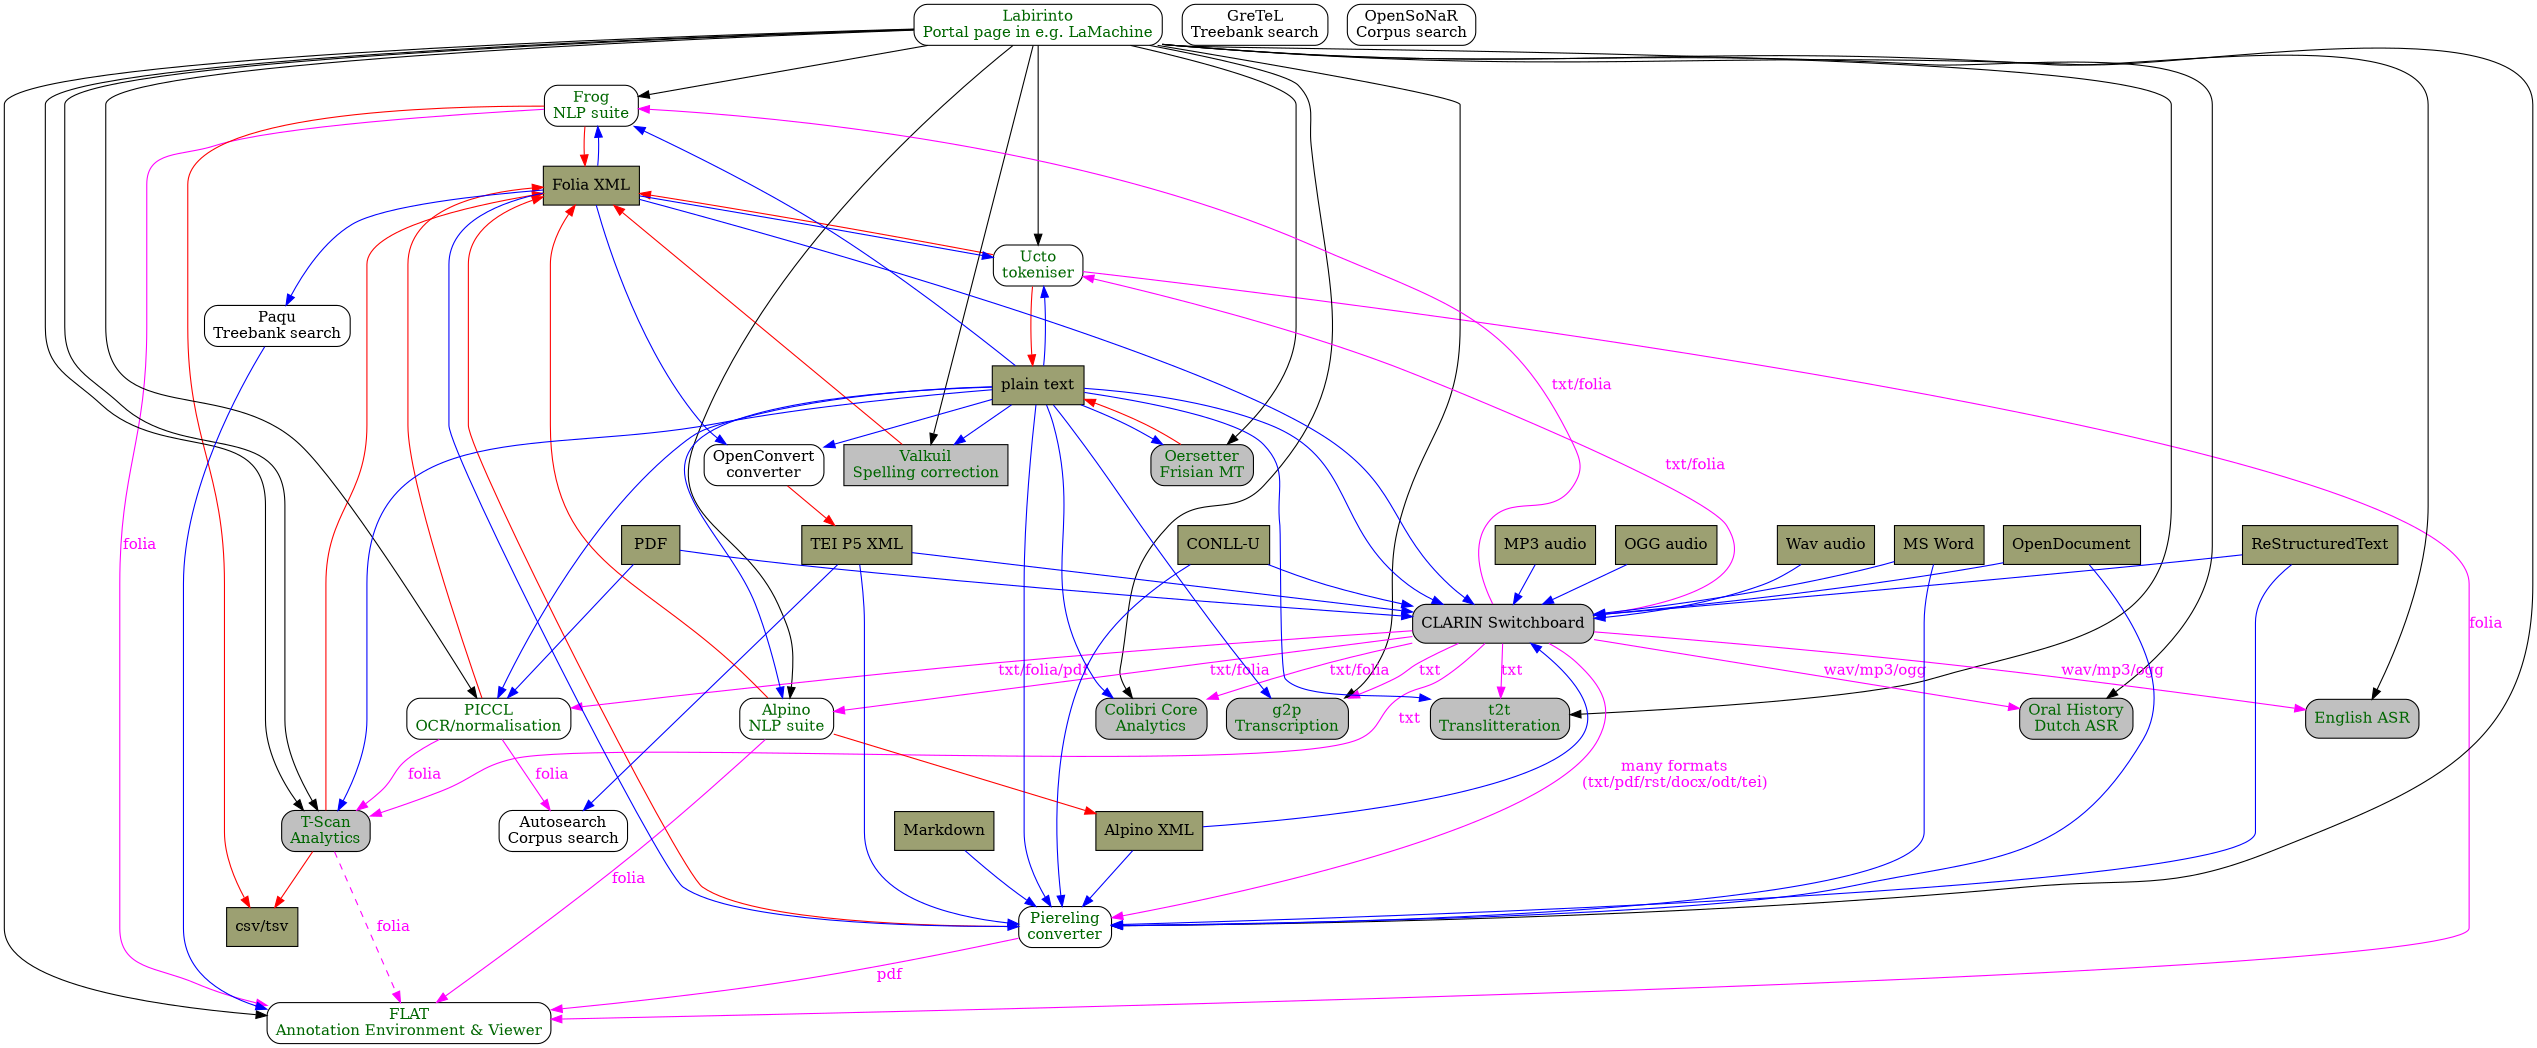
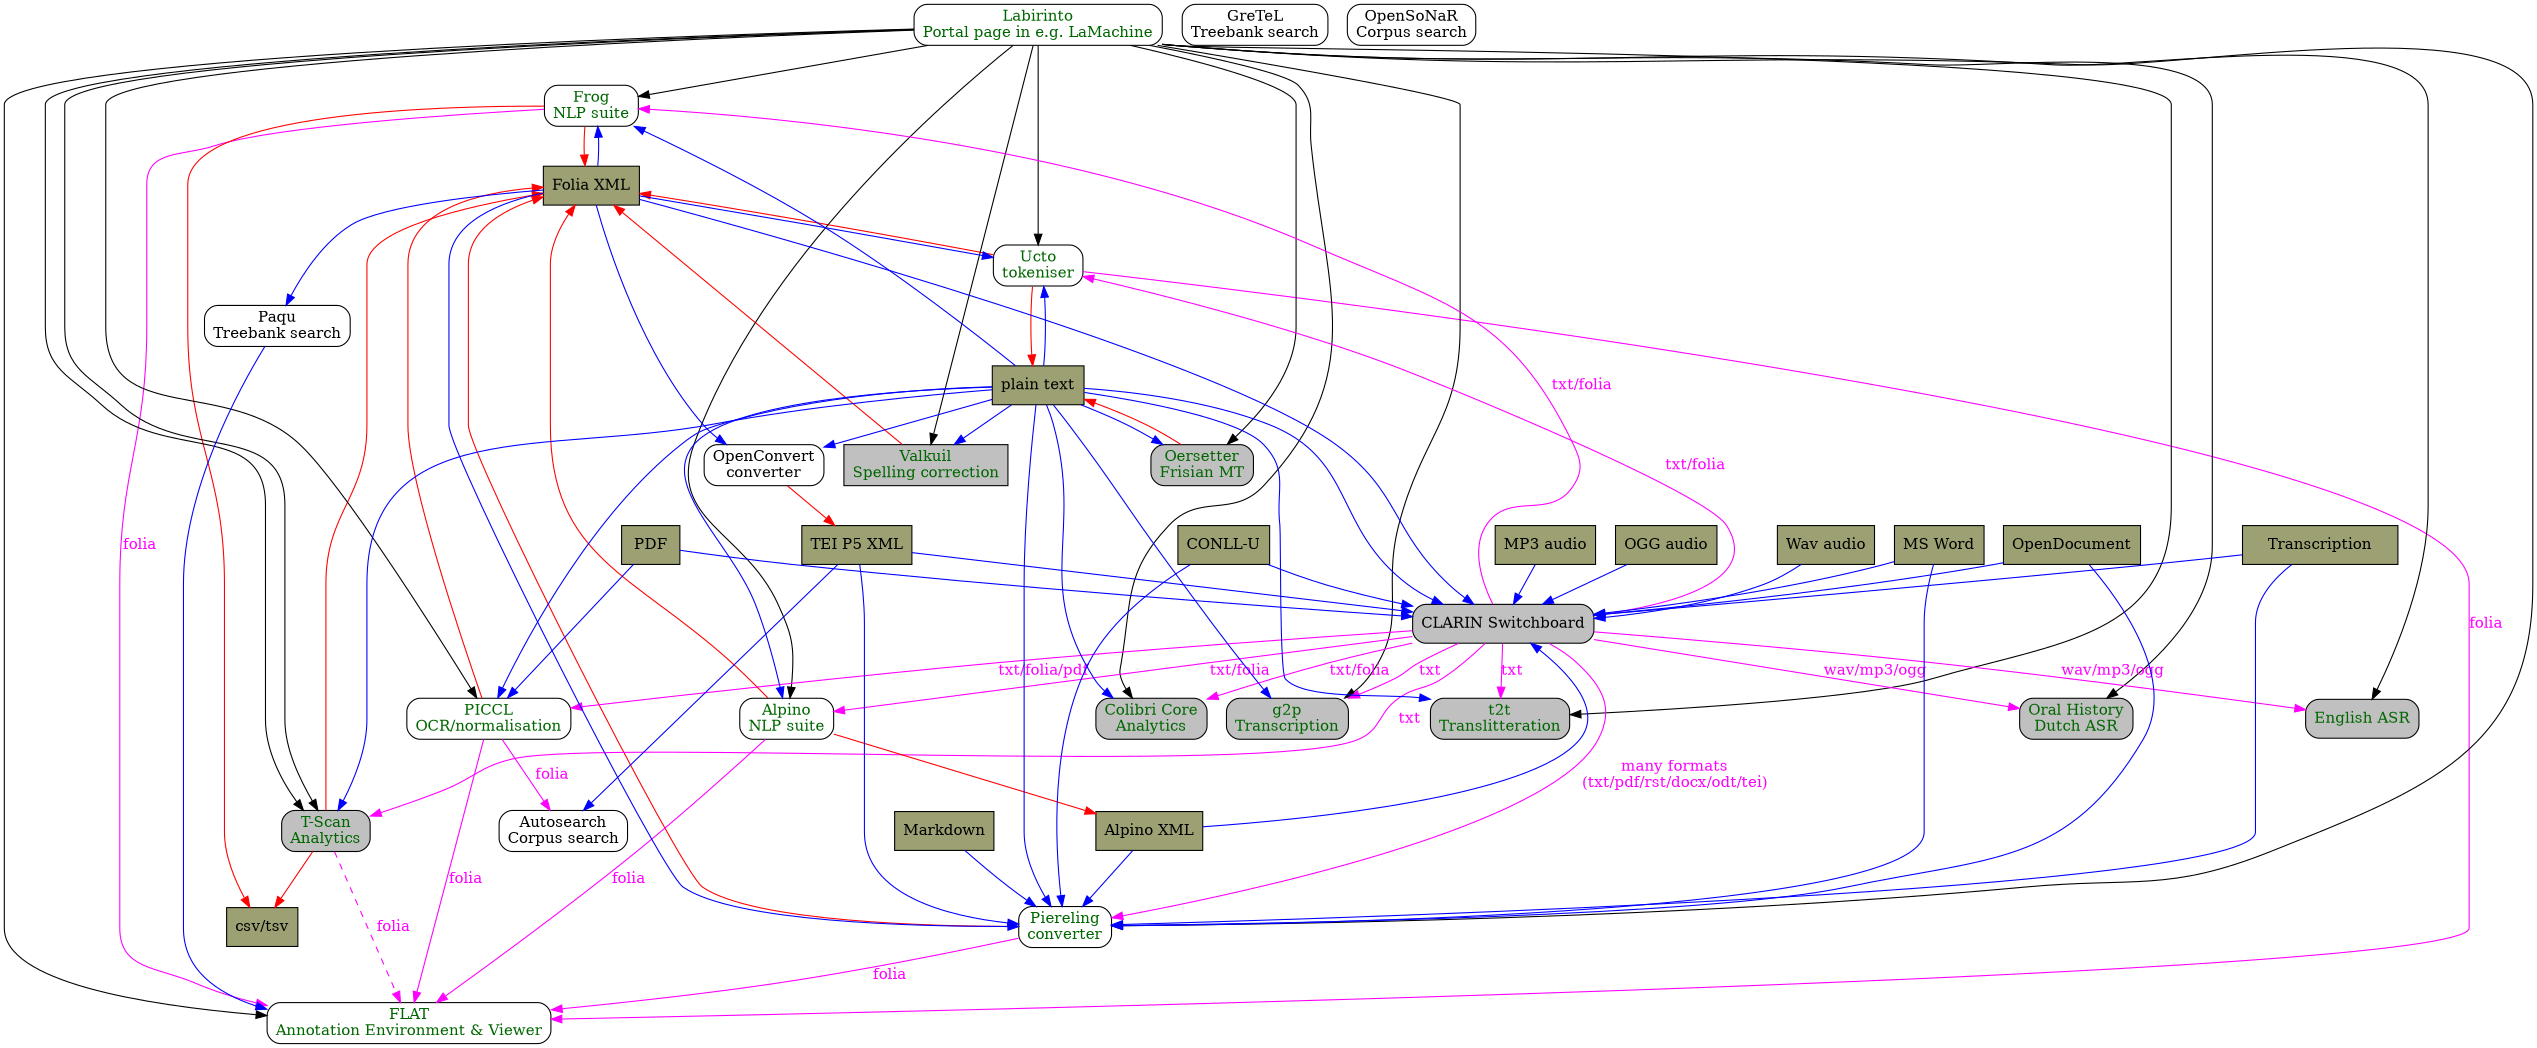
node "ReStructuredText": label "ReStructuredText" -> "Transcription"
edge "PICCL OCR/normalisation" -> "T-Scan Analytics": now "PICCL OCR/normalisation" -> "FLAT Annotation Environment & Viewer"
edge "Piereling converter" -> "FLAT Annotation Environment & Viewer": label "pdf" -> "folia"
